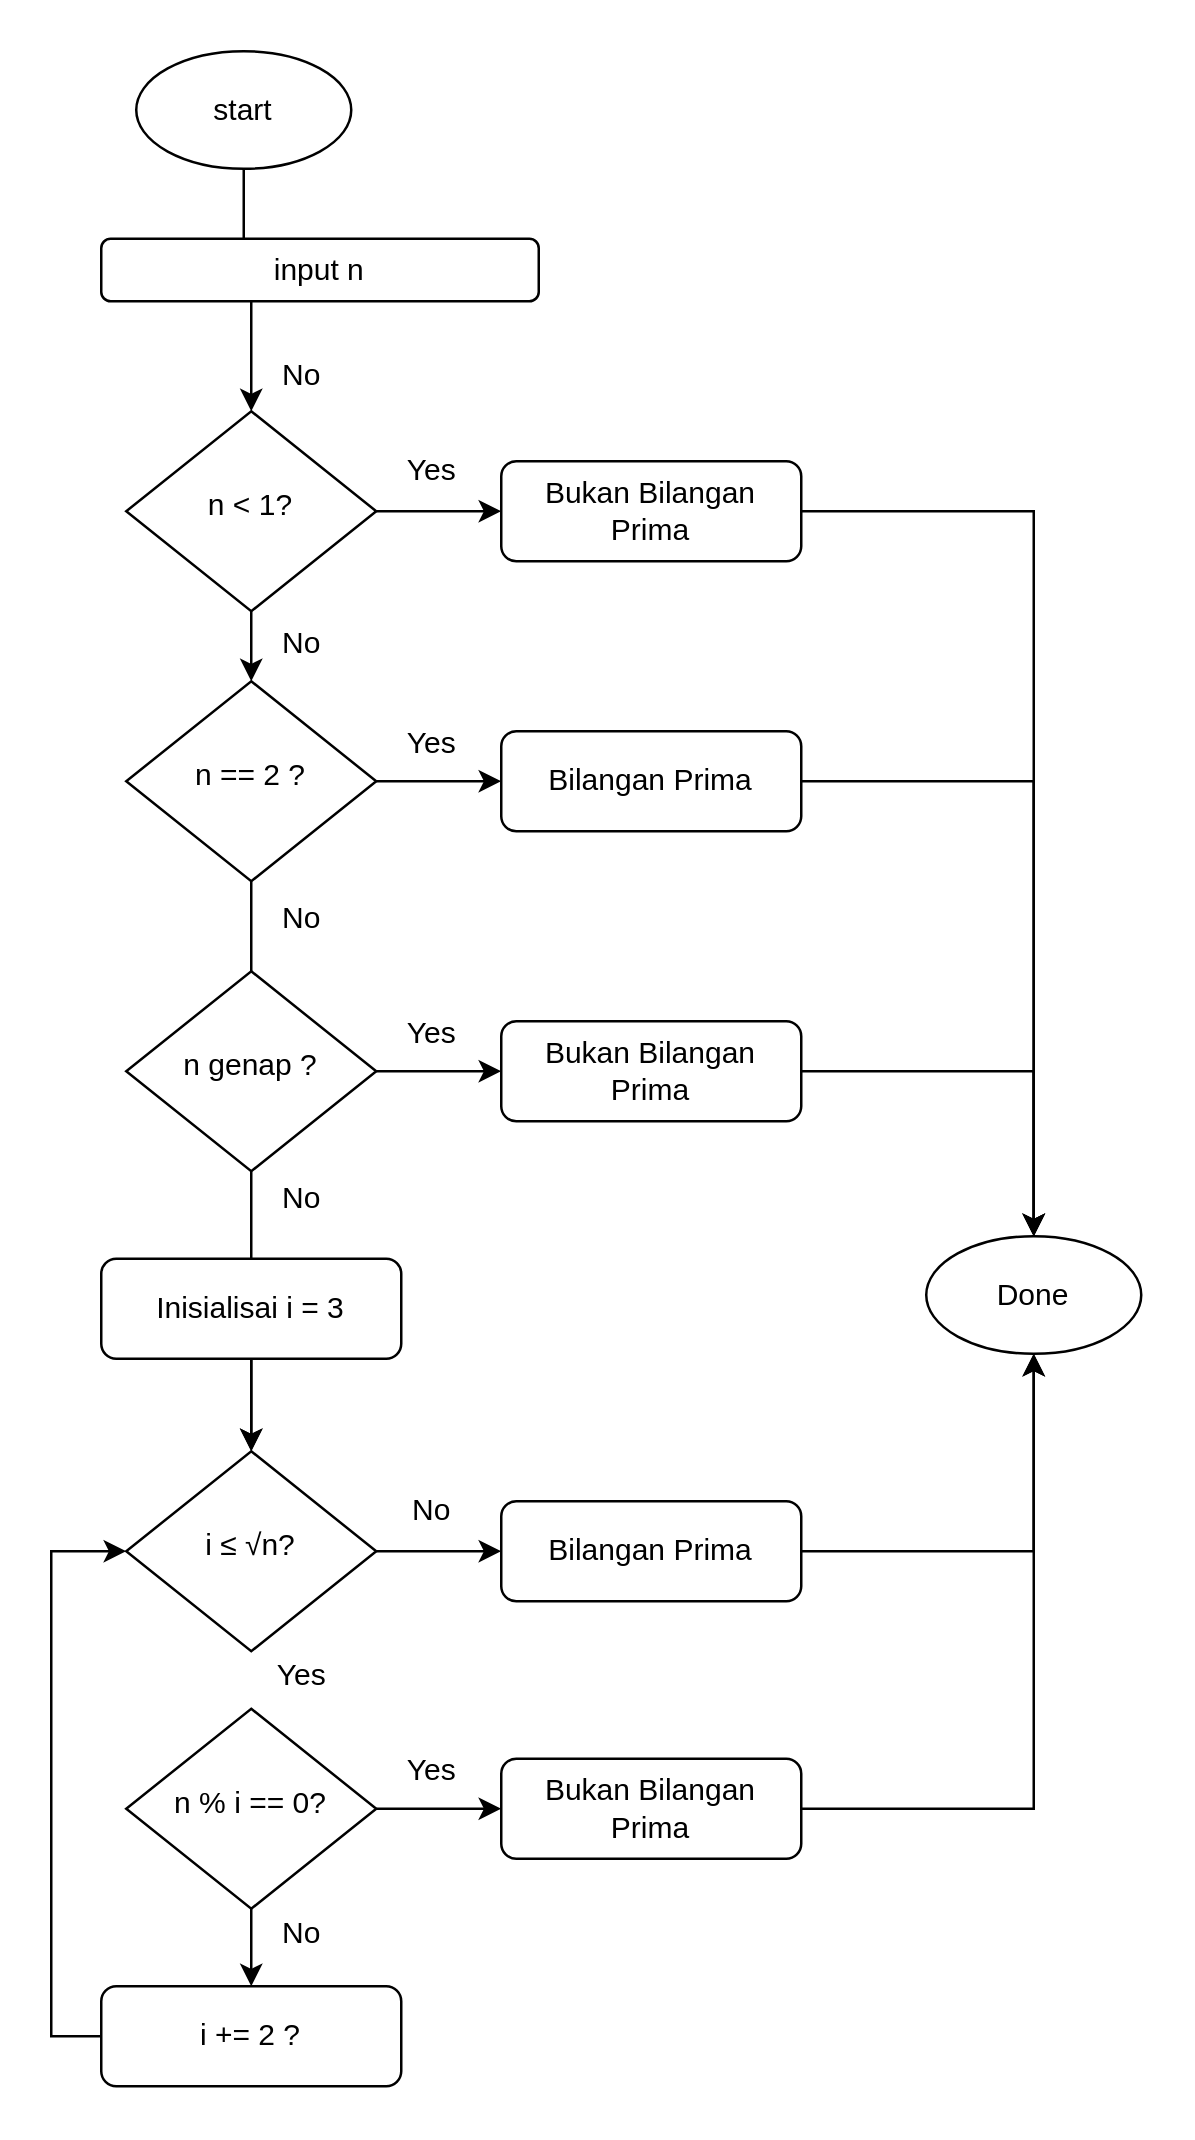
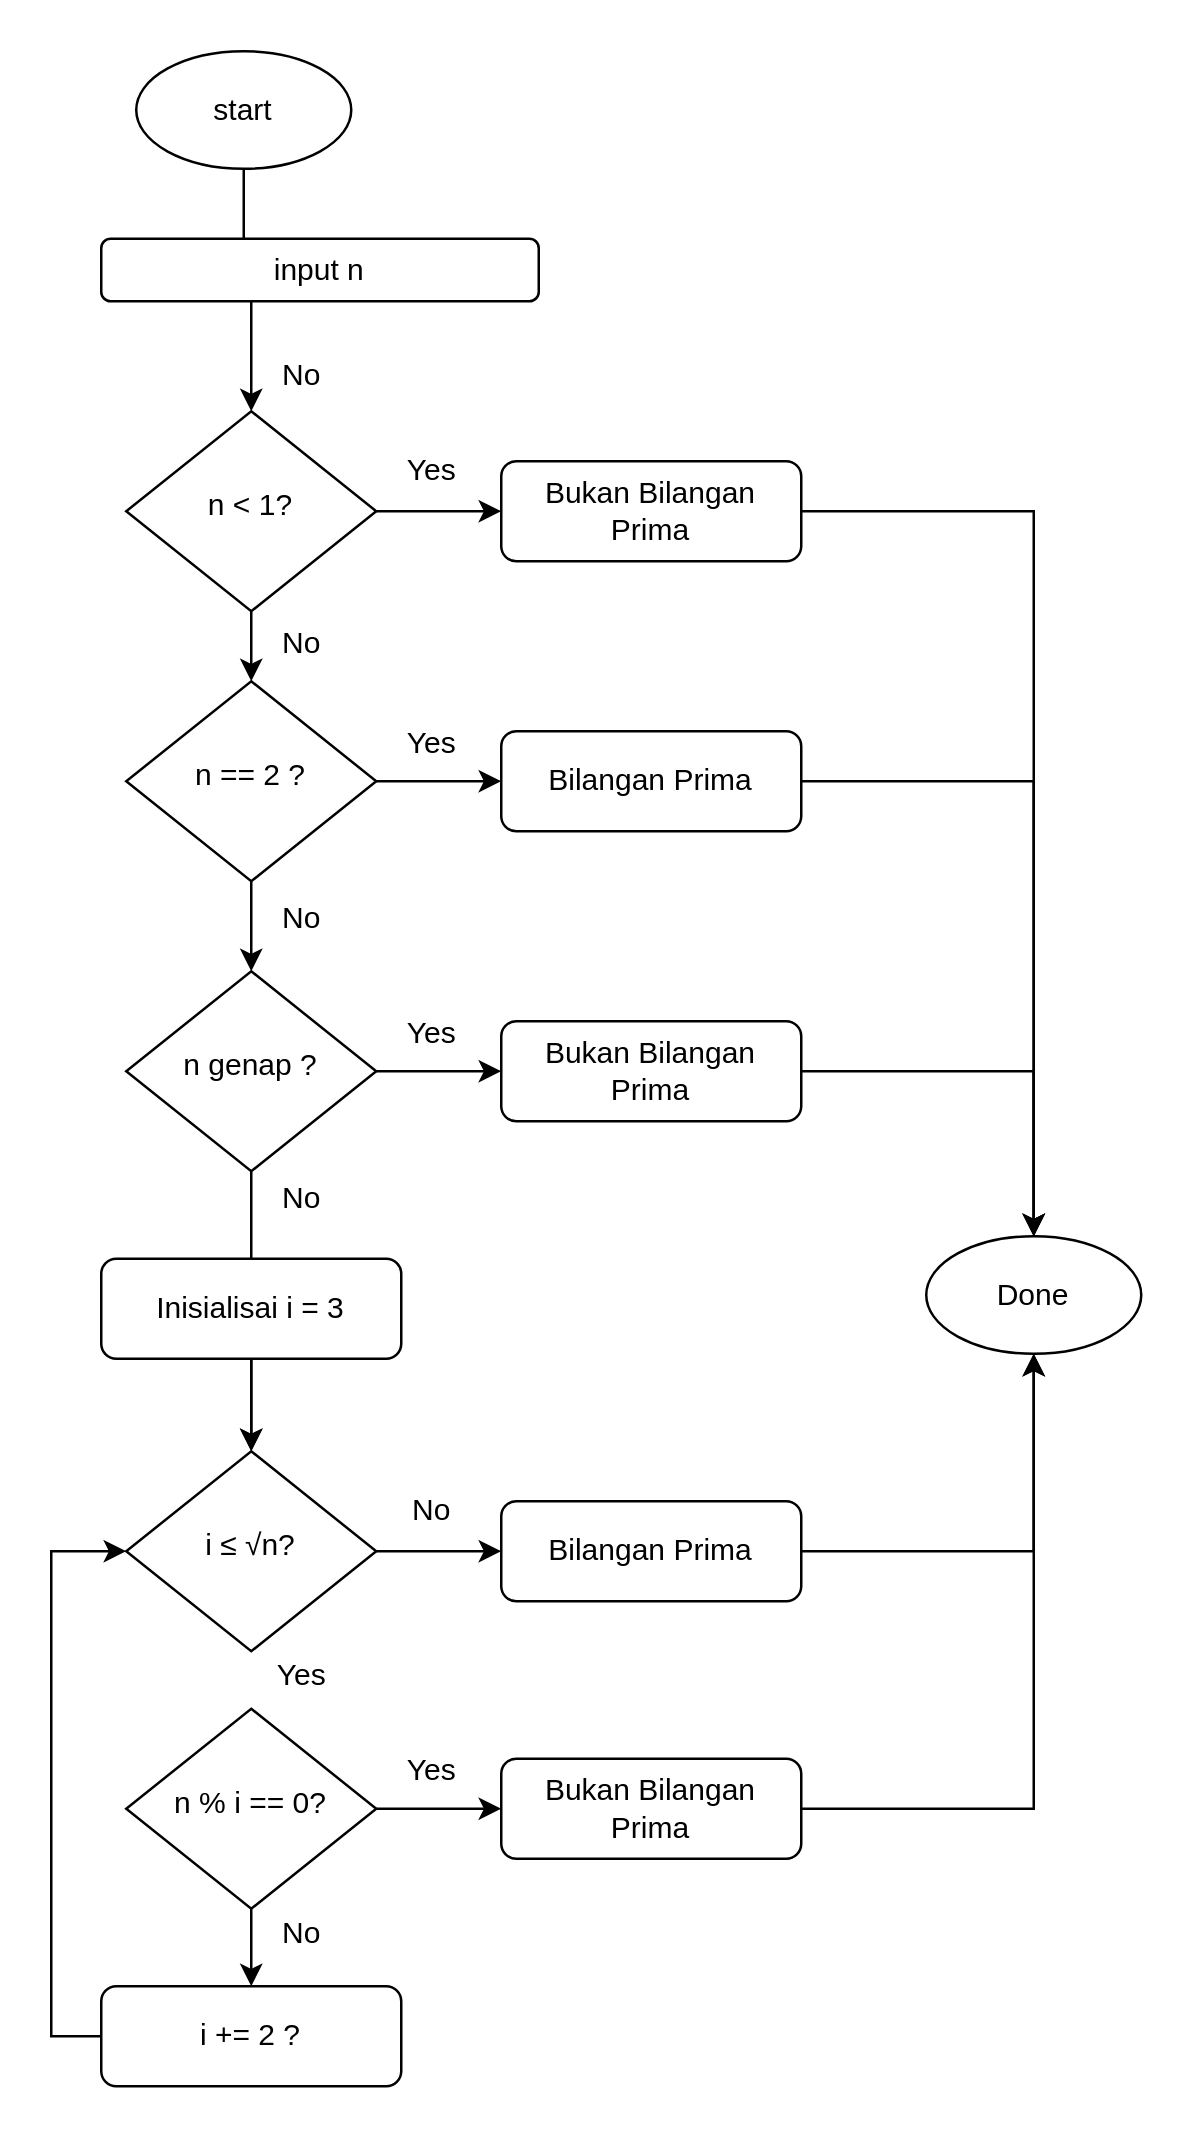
edge "n == 2 ?" -- "n genap ?": arrowhead none -> classic
